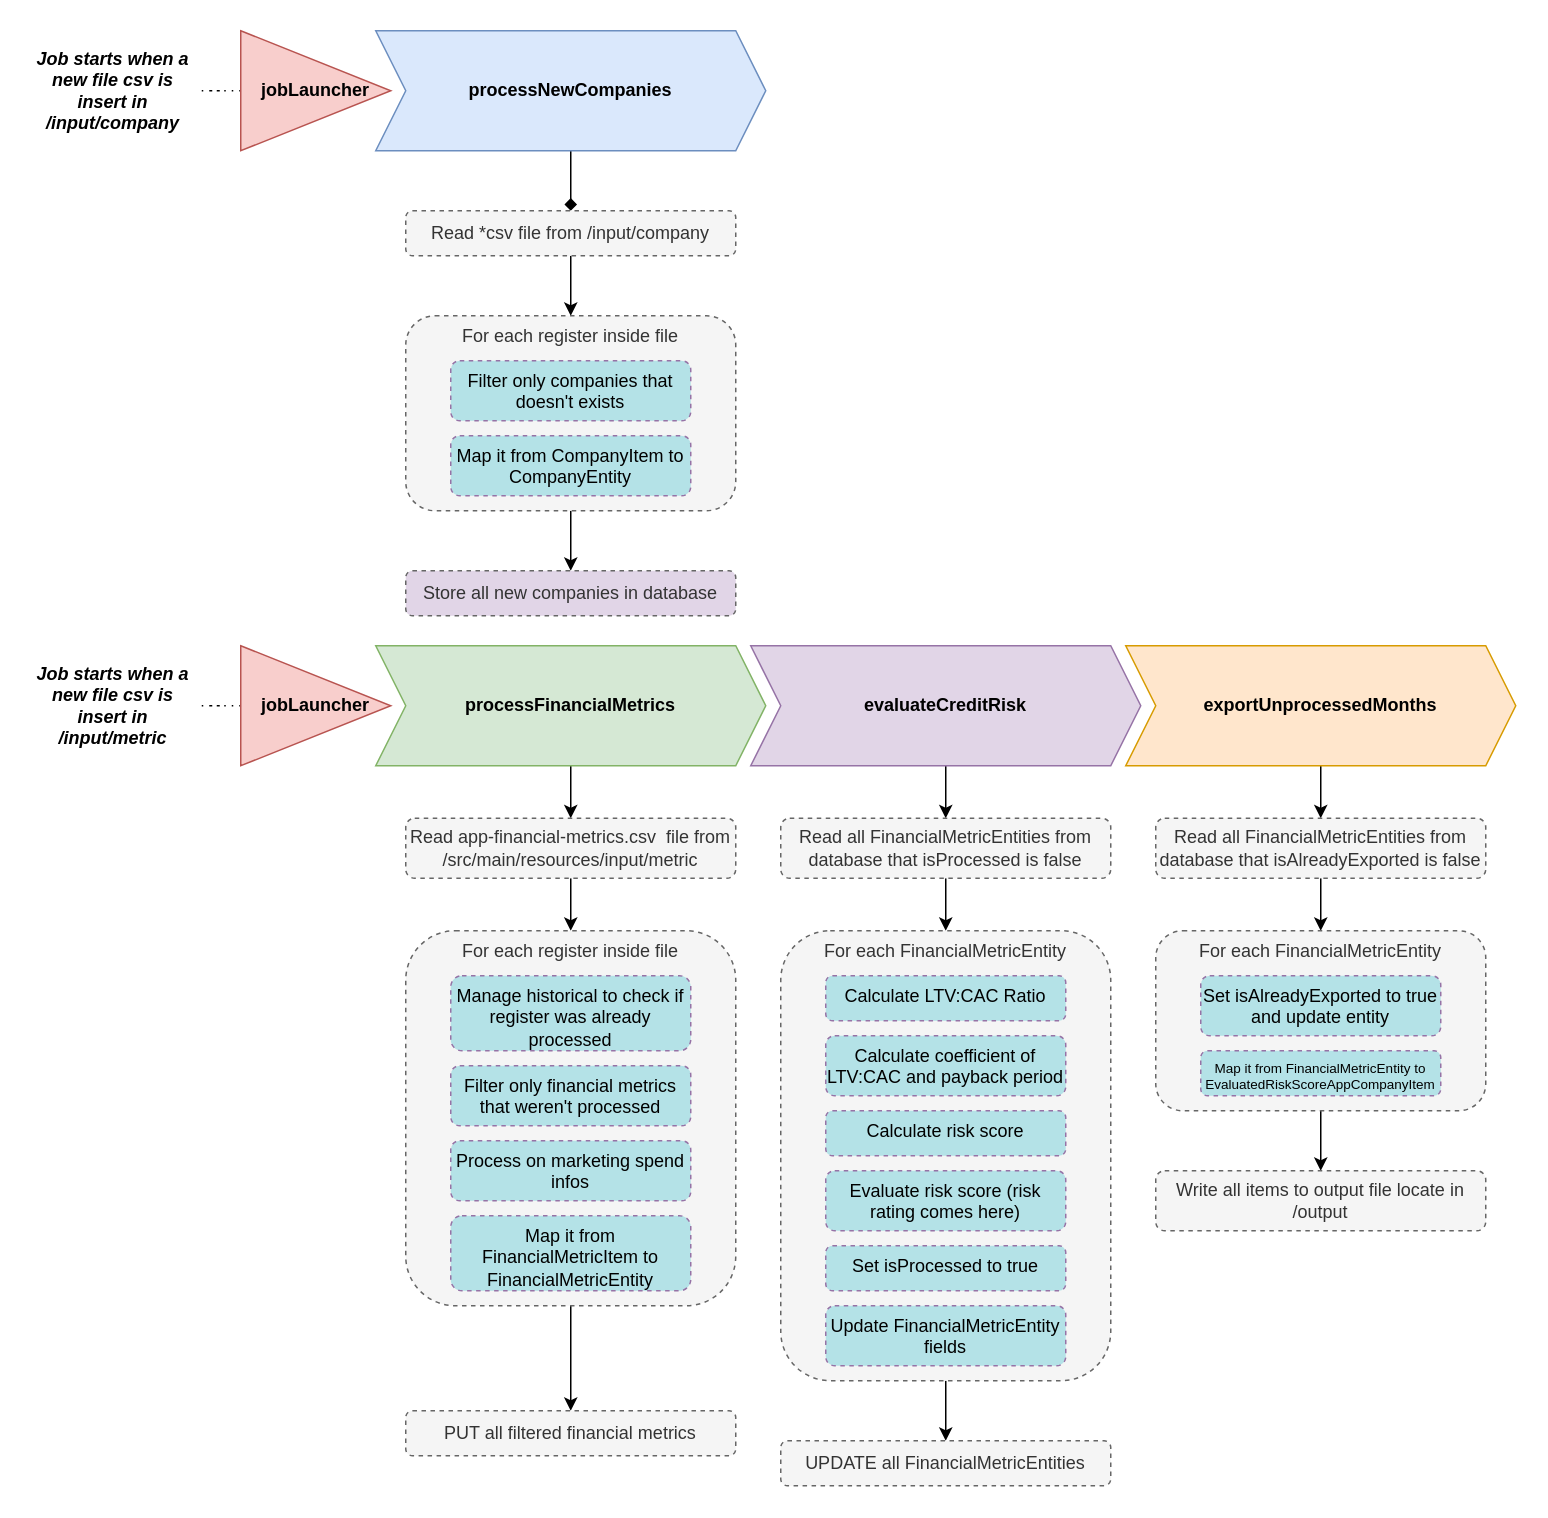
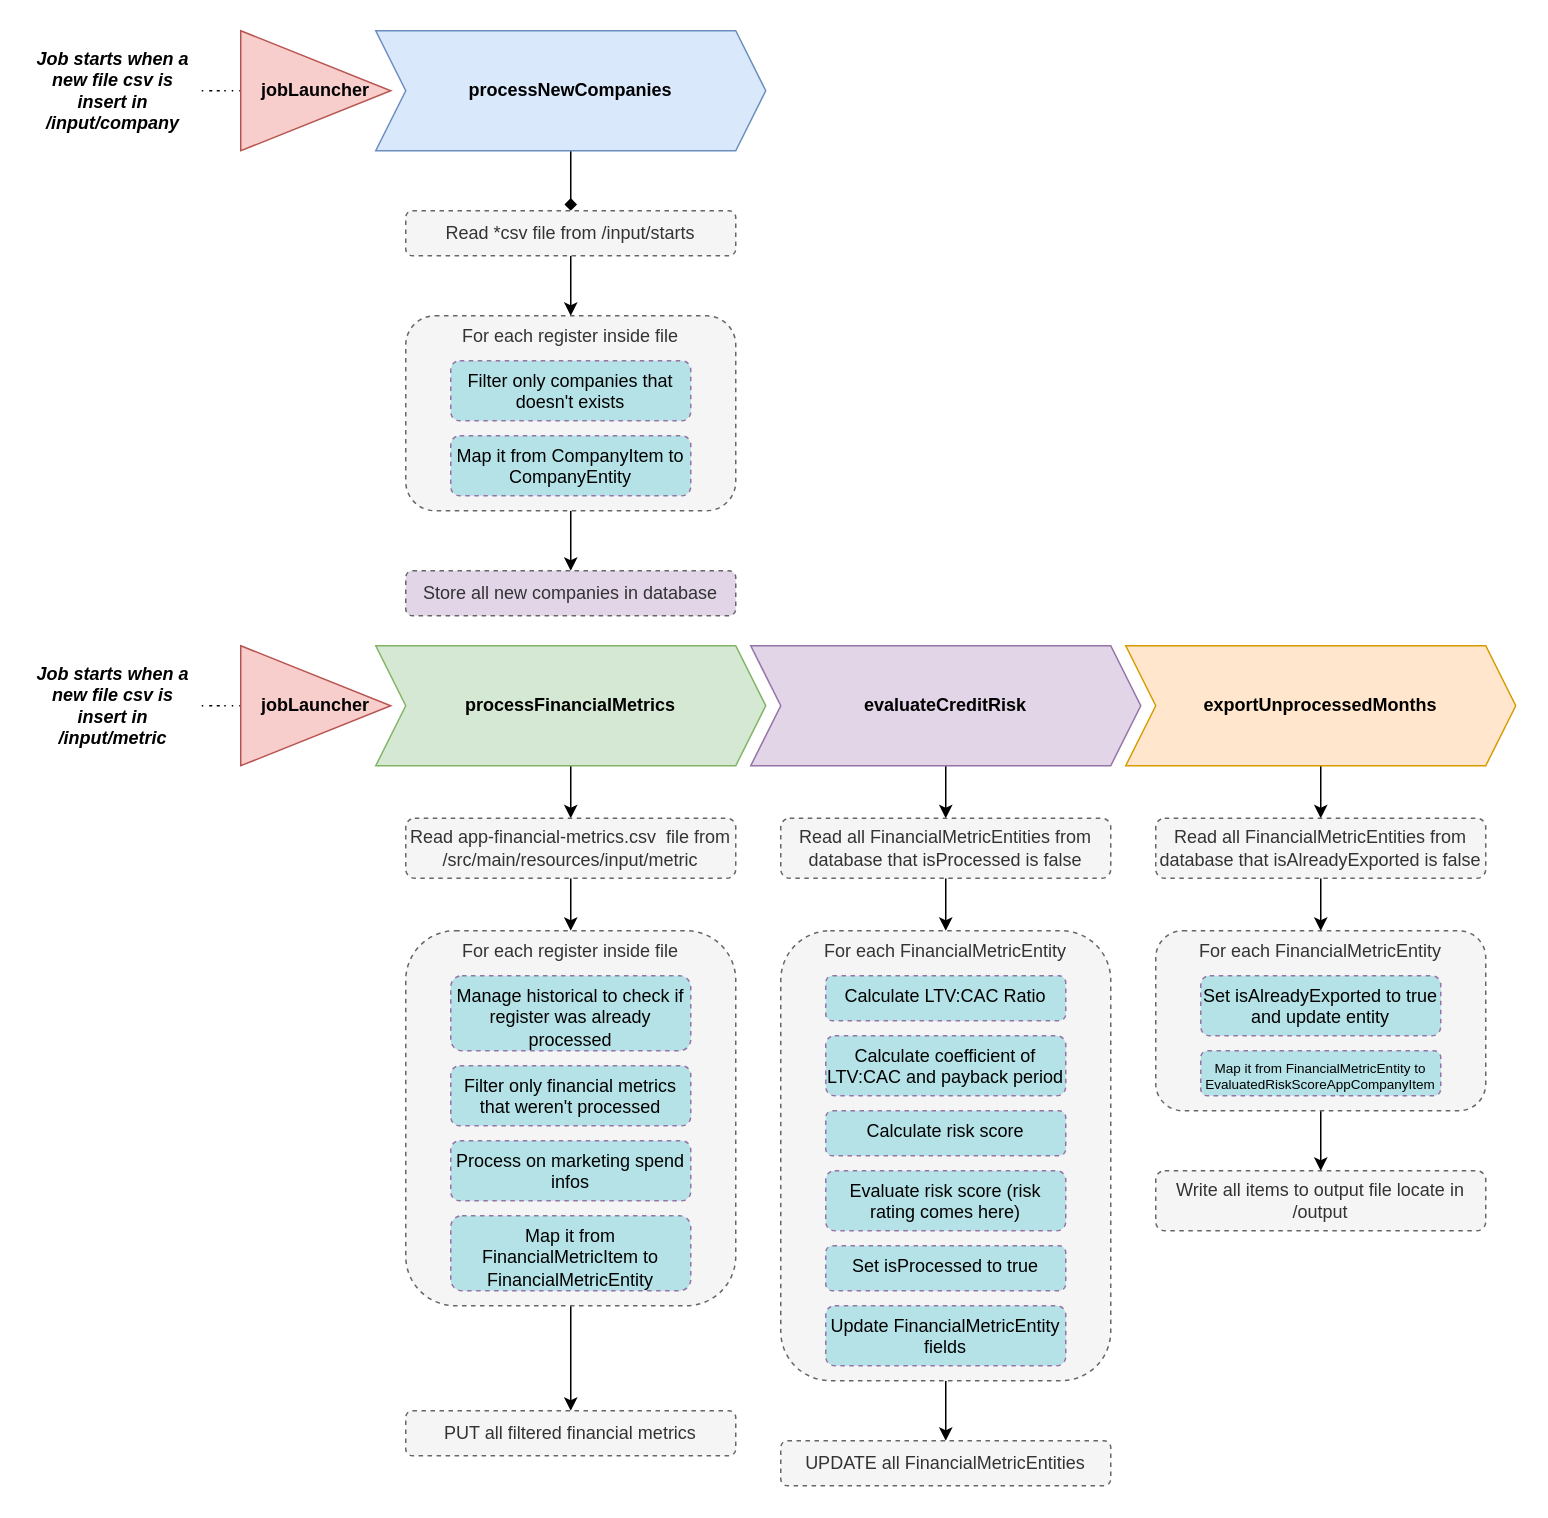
node "Read *csv file from /input/company": label "Read *csv file from /input/company" -> "Read *csv file from /input/starts"
